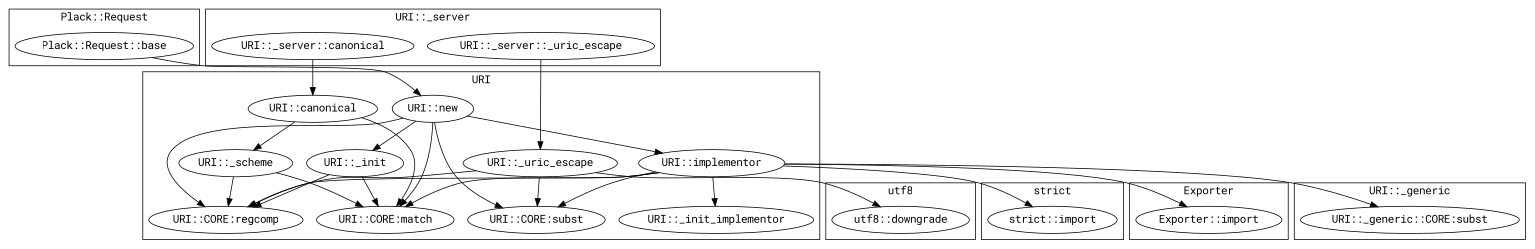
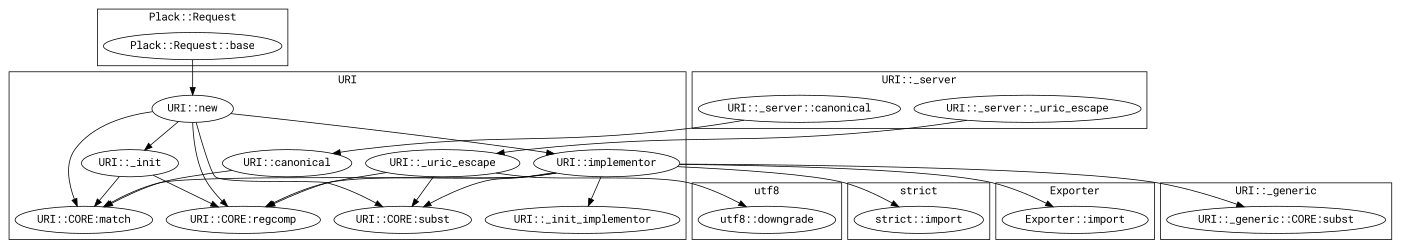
node "URI::_scheme": removed
